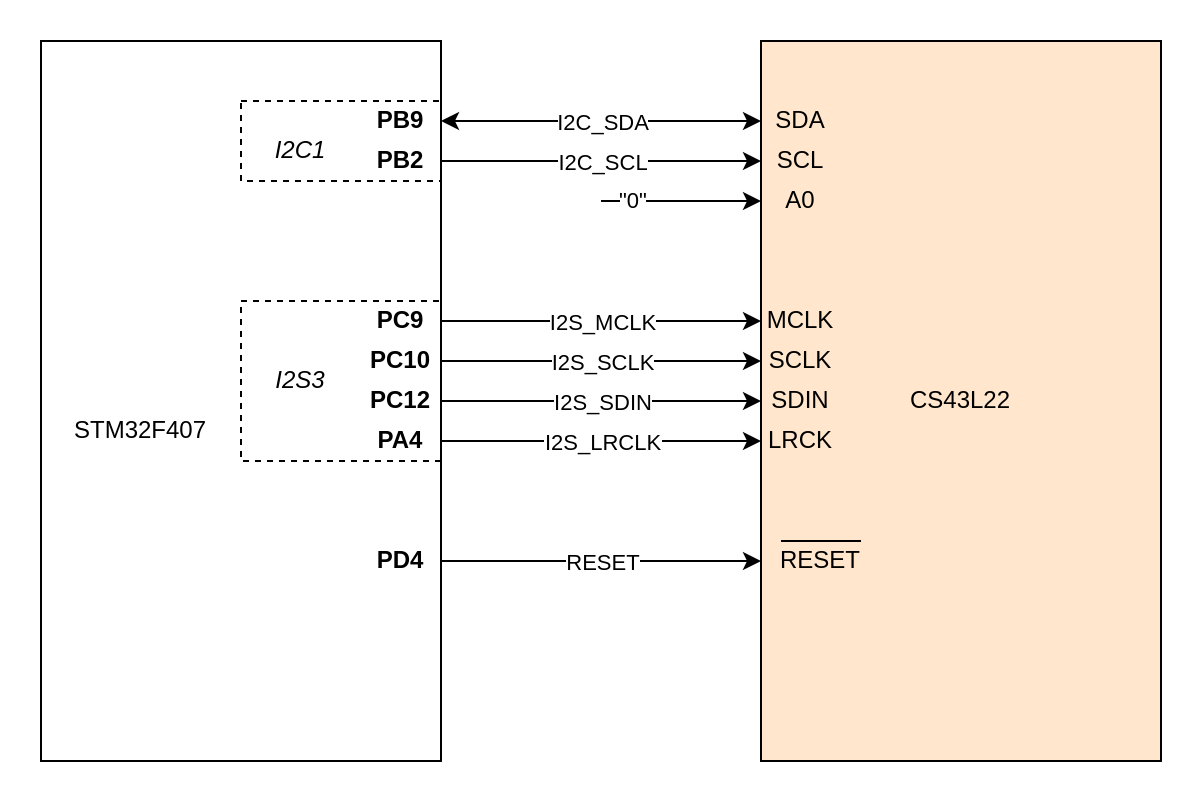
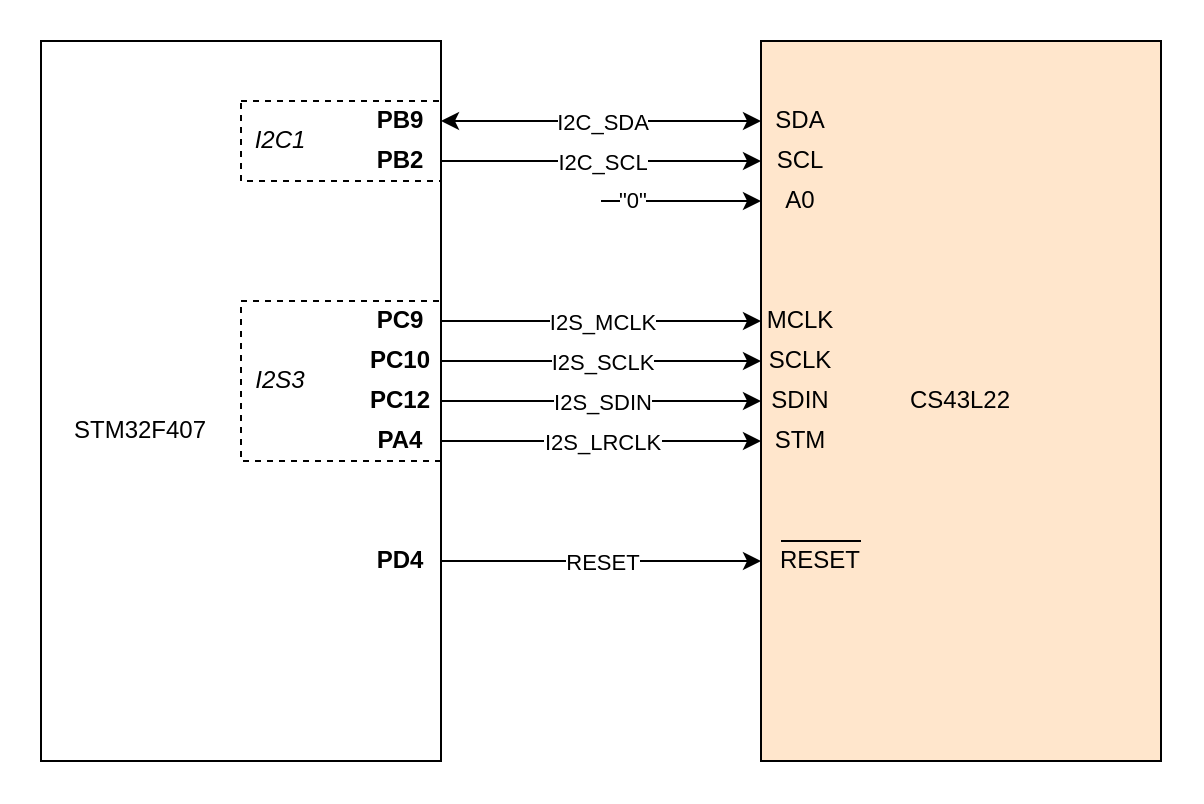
node "I2C1": moved (301, 151) -> (281, 141)
node "I2S3": moved (301, 381) -> (281, 381)
node "LRCK": label "LRCK" -> "STM"
